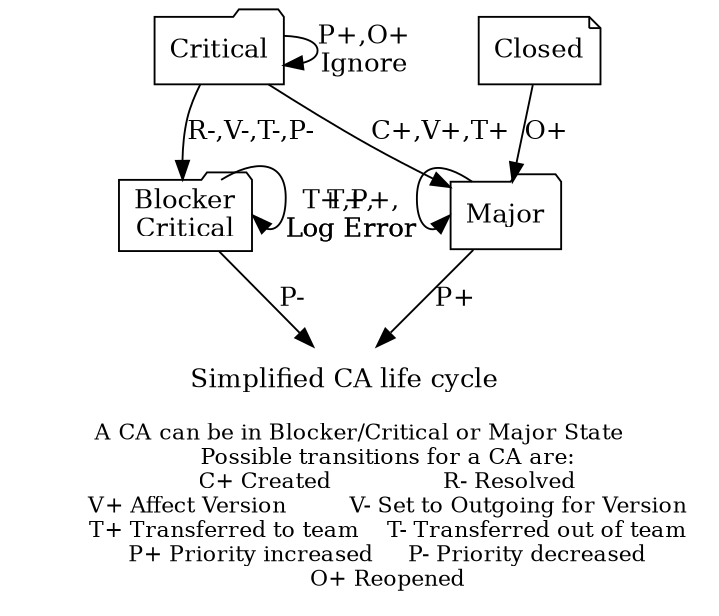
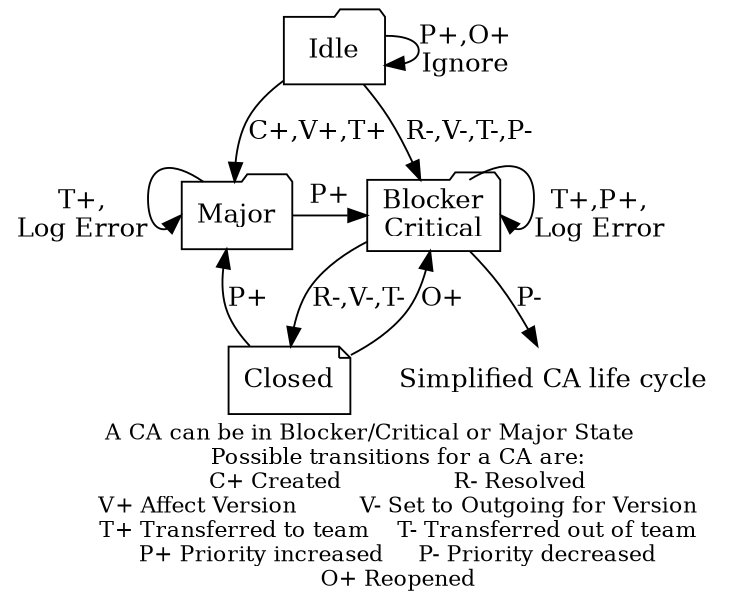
node "Critical": label "Critical" -> "Idle"
edge "Closed" -> "Major": label "O+" -> "P+"
edge "Blocker Critical" -> "Closed": added, label "R-,V-,T-"
edge "Major" -> "Simplified CA life cycle": now "Major" -> "Blocker Critical"
edge "Closed" -> "Blocker Critical": added, label "O+"
